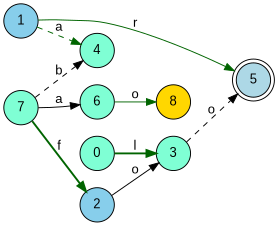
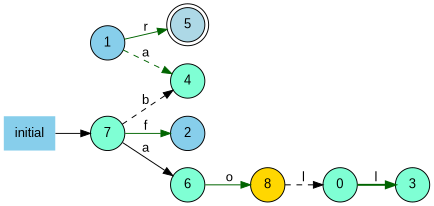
edge "3" -> "5": removed, label "o"
node "initial": added
edge "7" -> "2": style bold -> solid
edge "2" -> "3": removed, label "o"
edge "8" -> "0": added, label "l"
